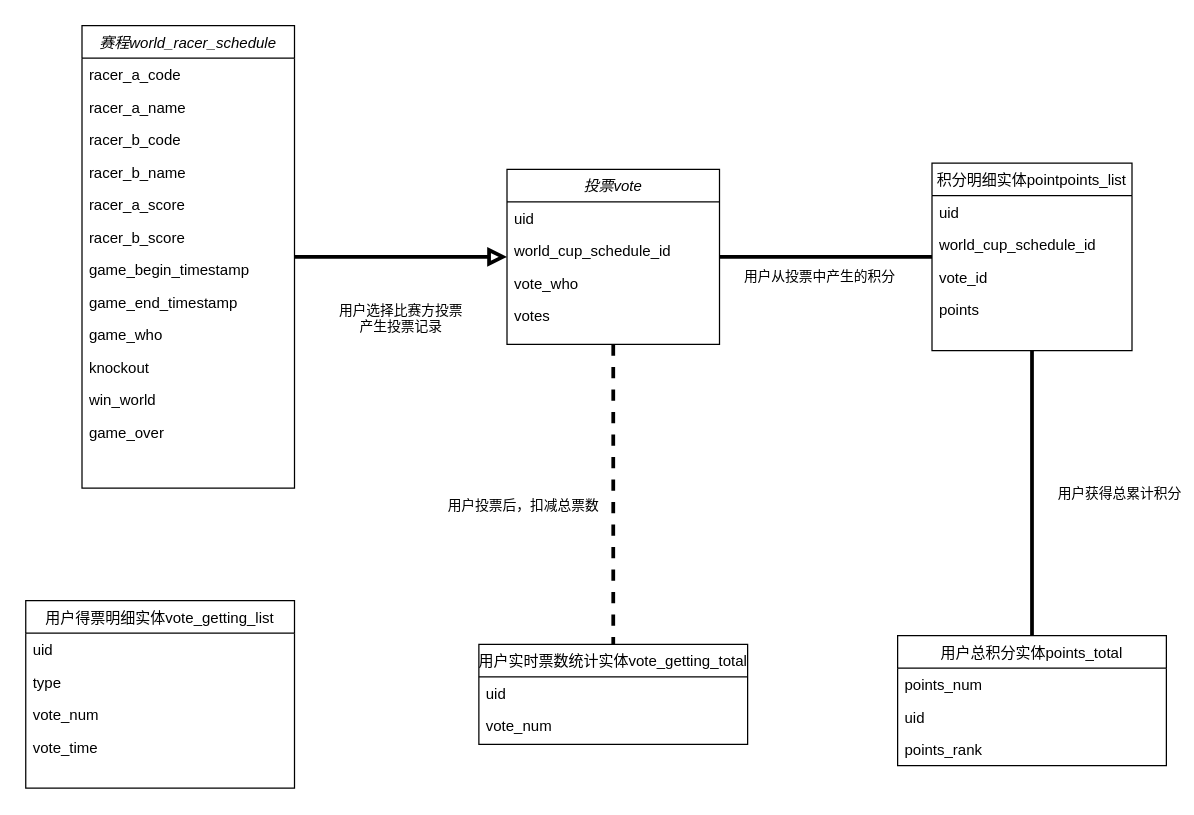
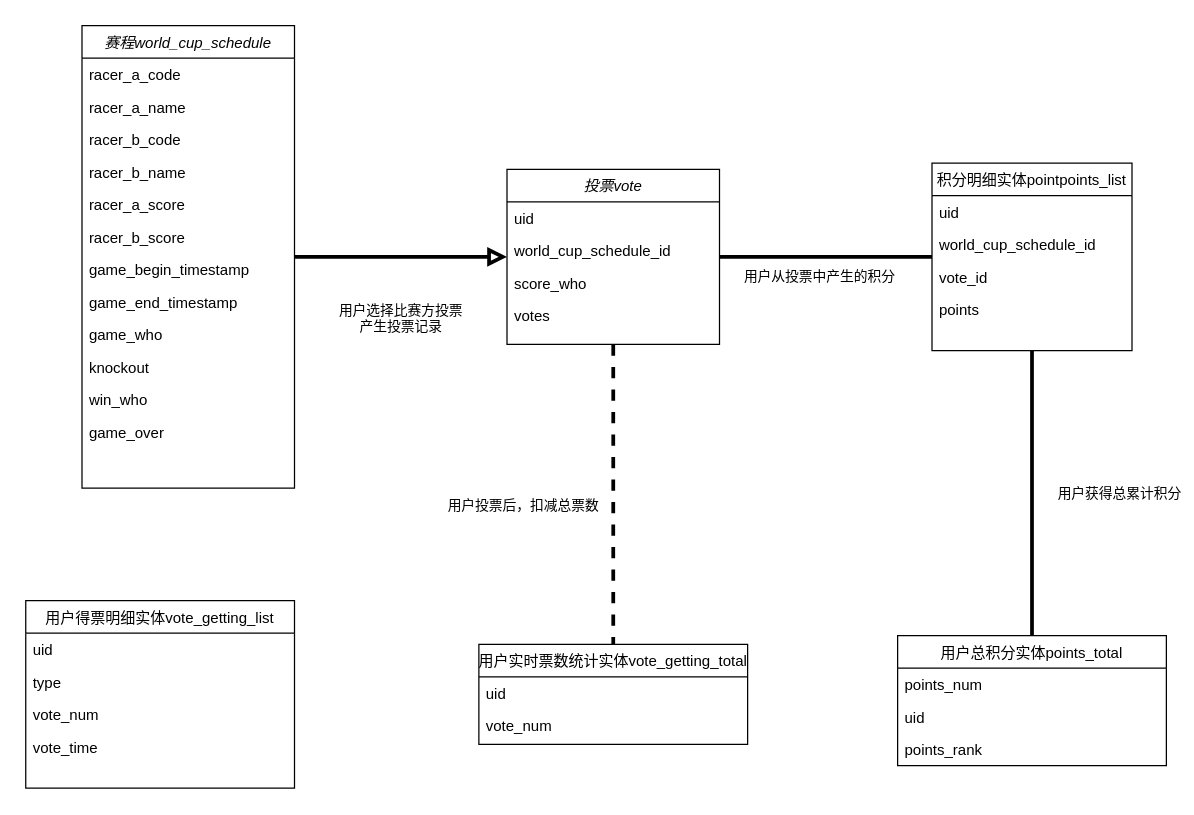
node "赛程world_racer_schedule": label "赛程world_racer_schedule" -> "赛程world_cup_schedule"
node "vote_who": label "vote_who" -> "score_who"
node "win_world": label "win_world" -> "win_who"
